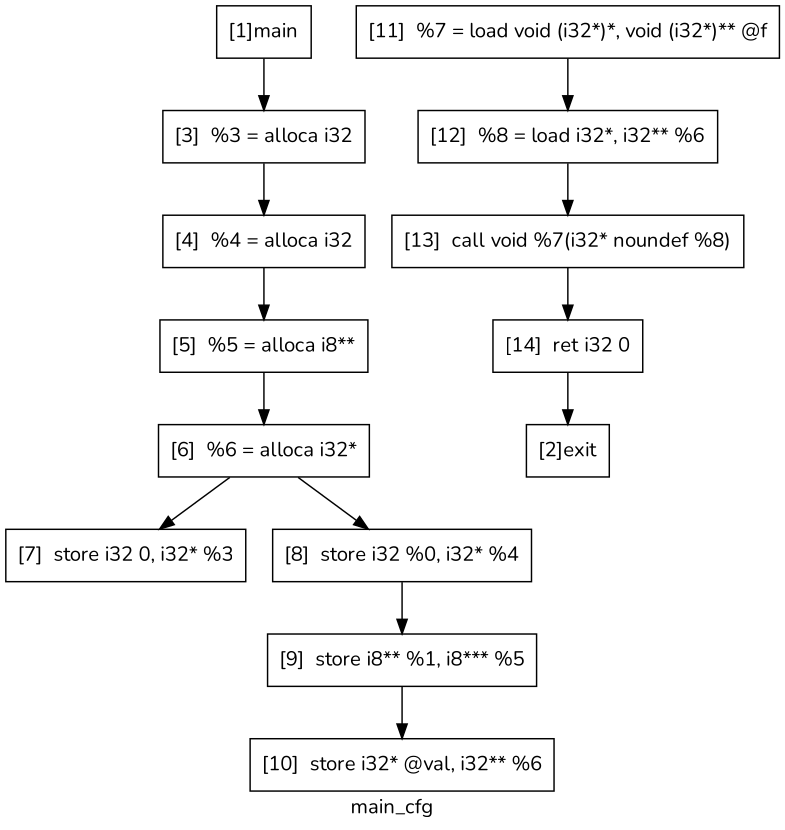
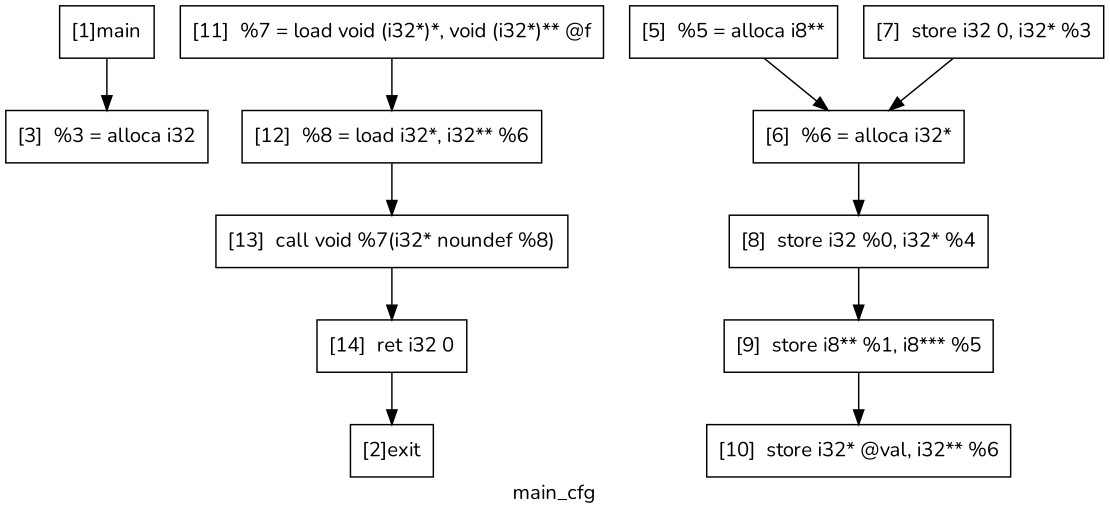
node "[4]  %4 = alloca i32": removed
edge "[6]  %6 = alloca i32*" -> "[7]  store i32 0, i32* %3": reversed
